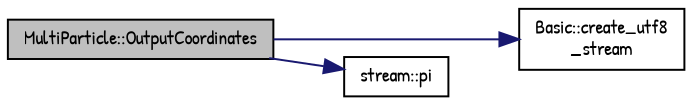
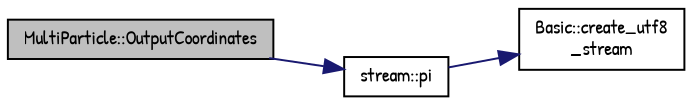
edge "MultiParticle::OutputCoordinates" -> "Basic::create_utf8 _stream": now "stream::pi" -> "Basic::create_utf8 _stream"
